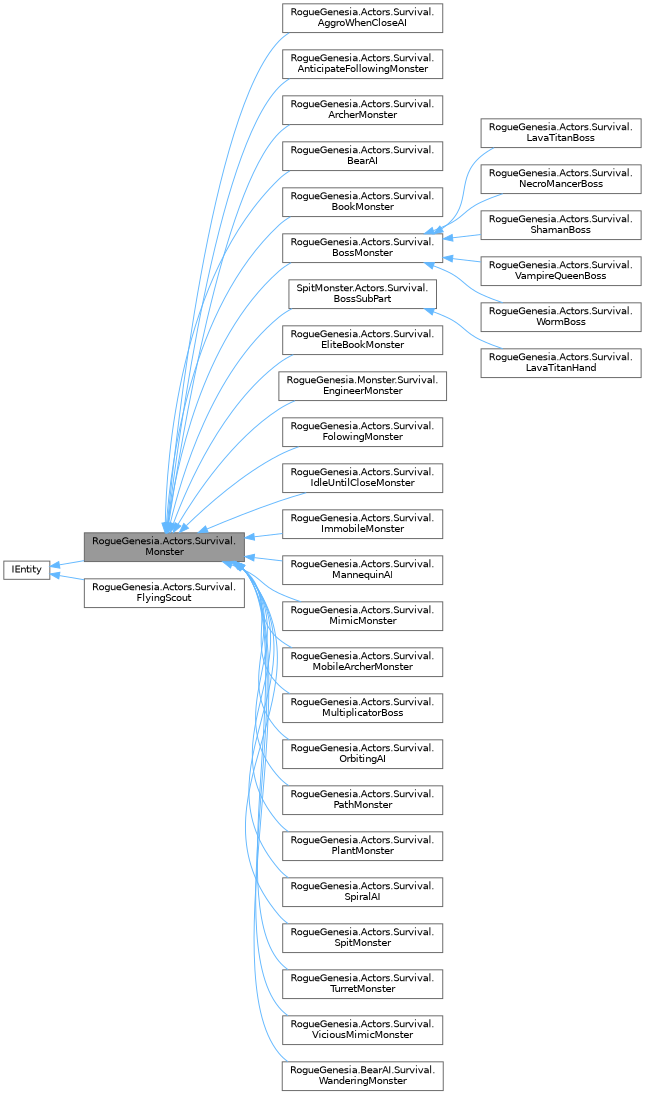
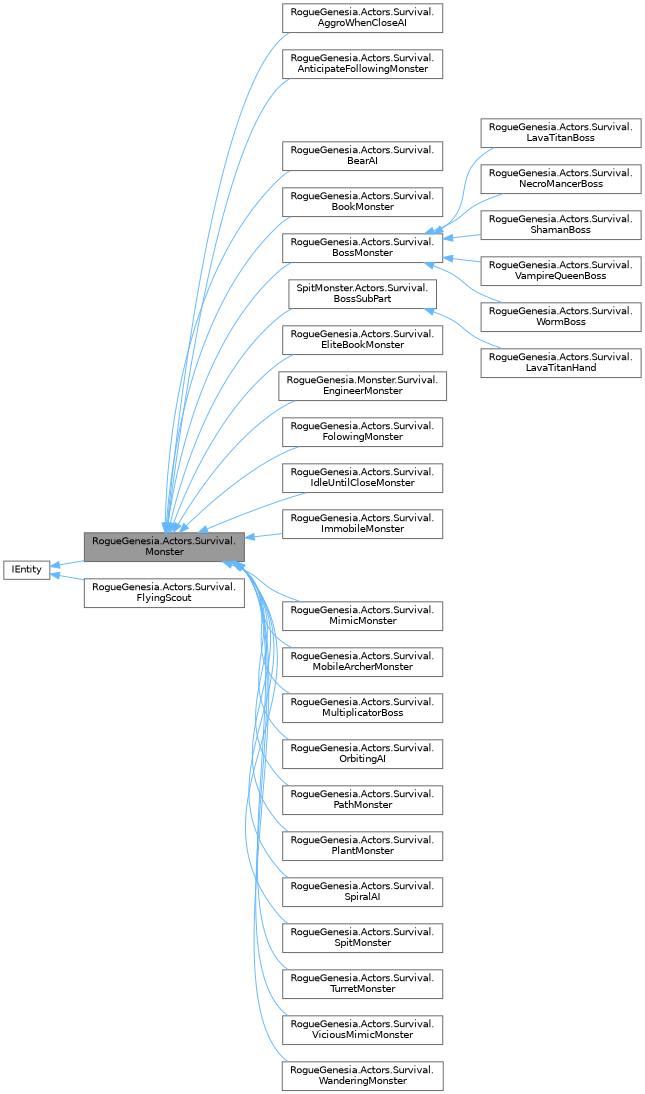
node "RogueGenesia.Actors.Survival. ArcherMonster": removed
node "RogueGenesia.Actors.Survival. MannequinAI": removed
node "RogueGenesia.BearAI.Survival. WanderingMonster": label "RogueGenesia.BearAI.Survival. WanderingMonster" -> "RogueGenesia.Actors.Survival. WanderingMonster"
